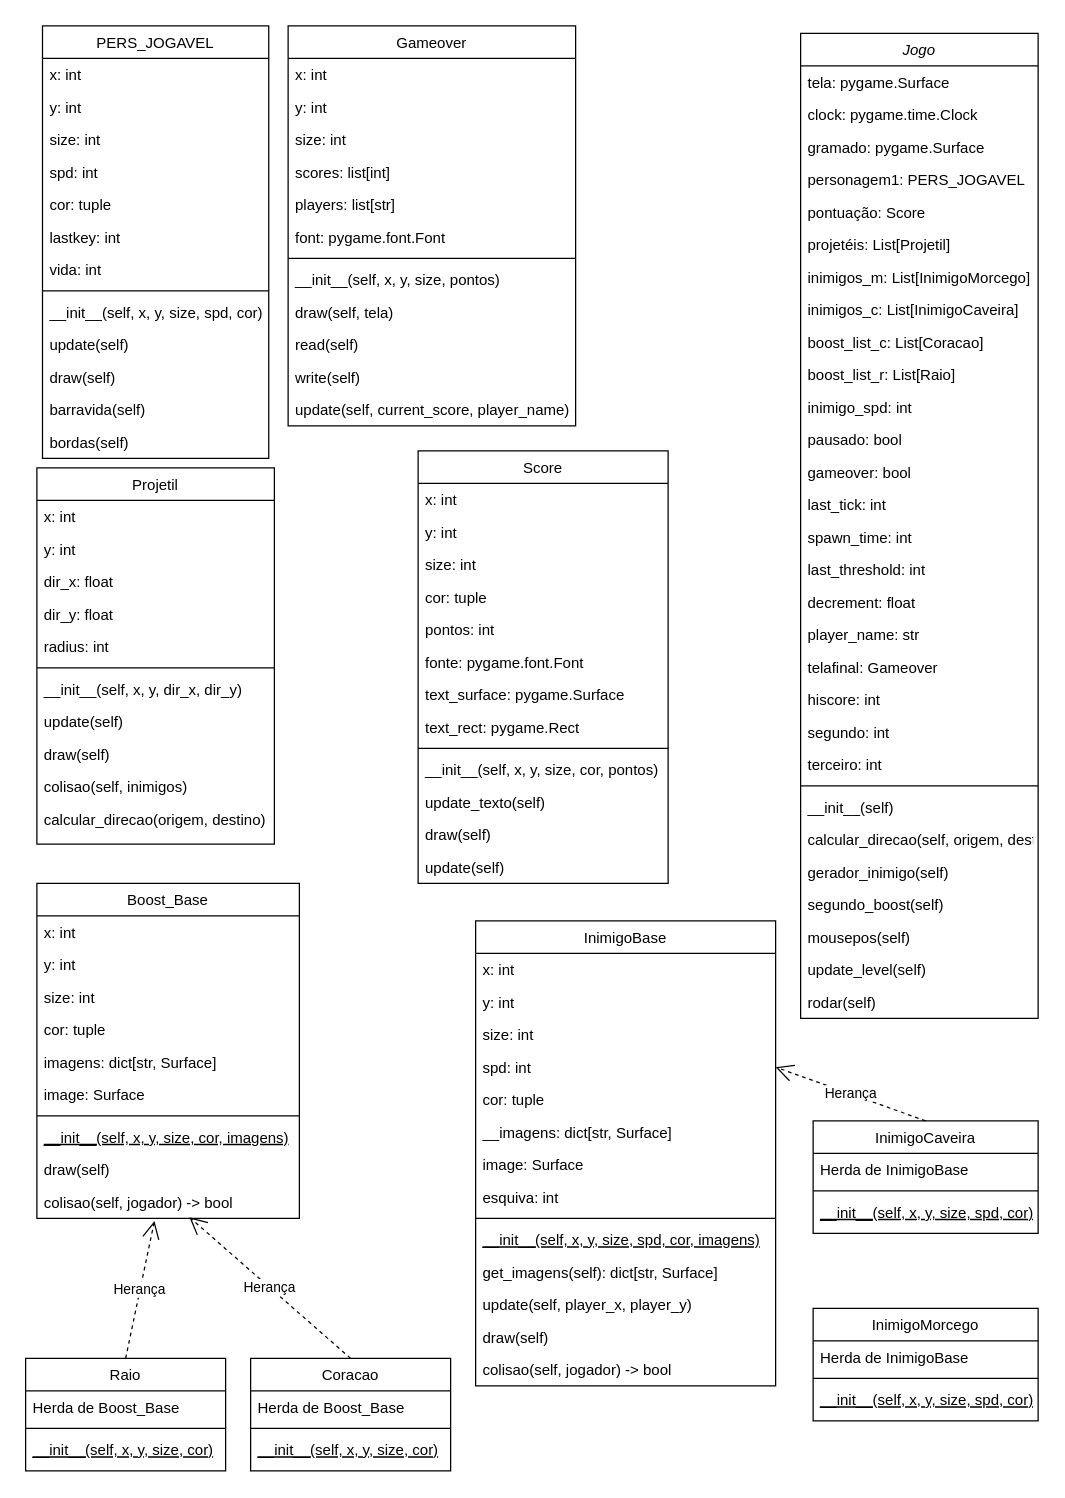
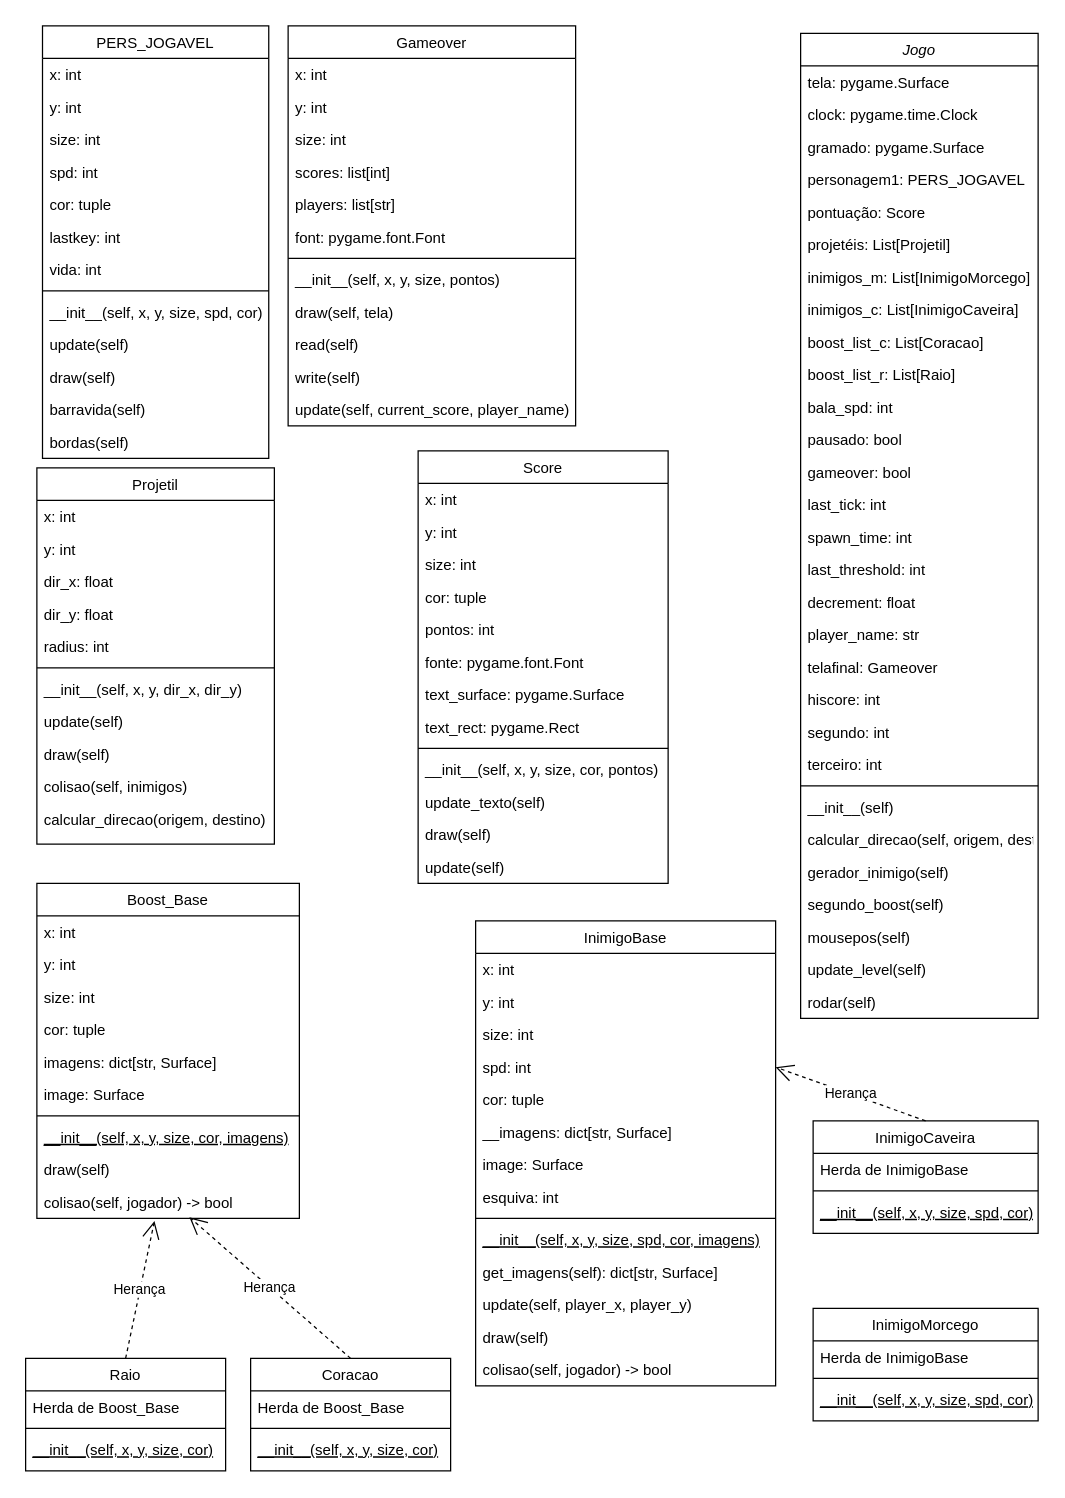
node "inimigo_spd: int": label "inimigo_spd: int" -> "bala_spd: int"
